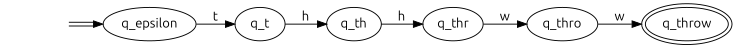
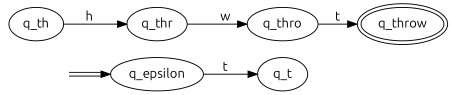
edge "q_thro" -> "q_throw": label "w" -> "t"
edge "q_t" -> "q_th": removed, label "h"
